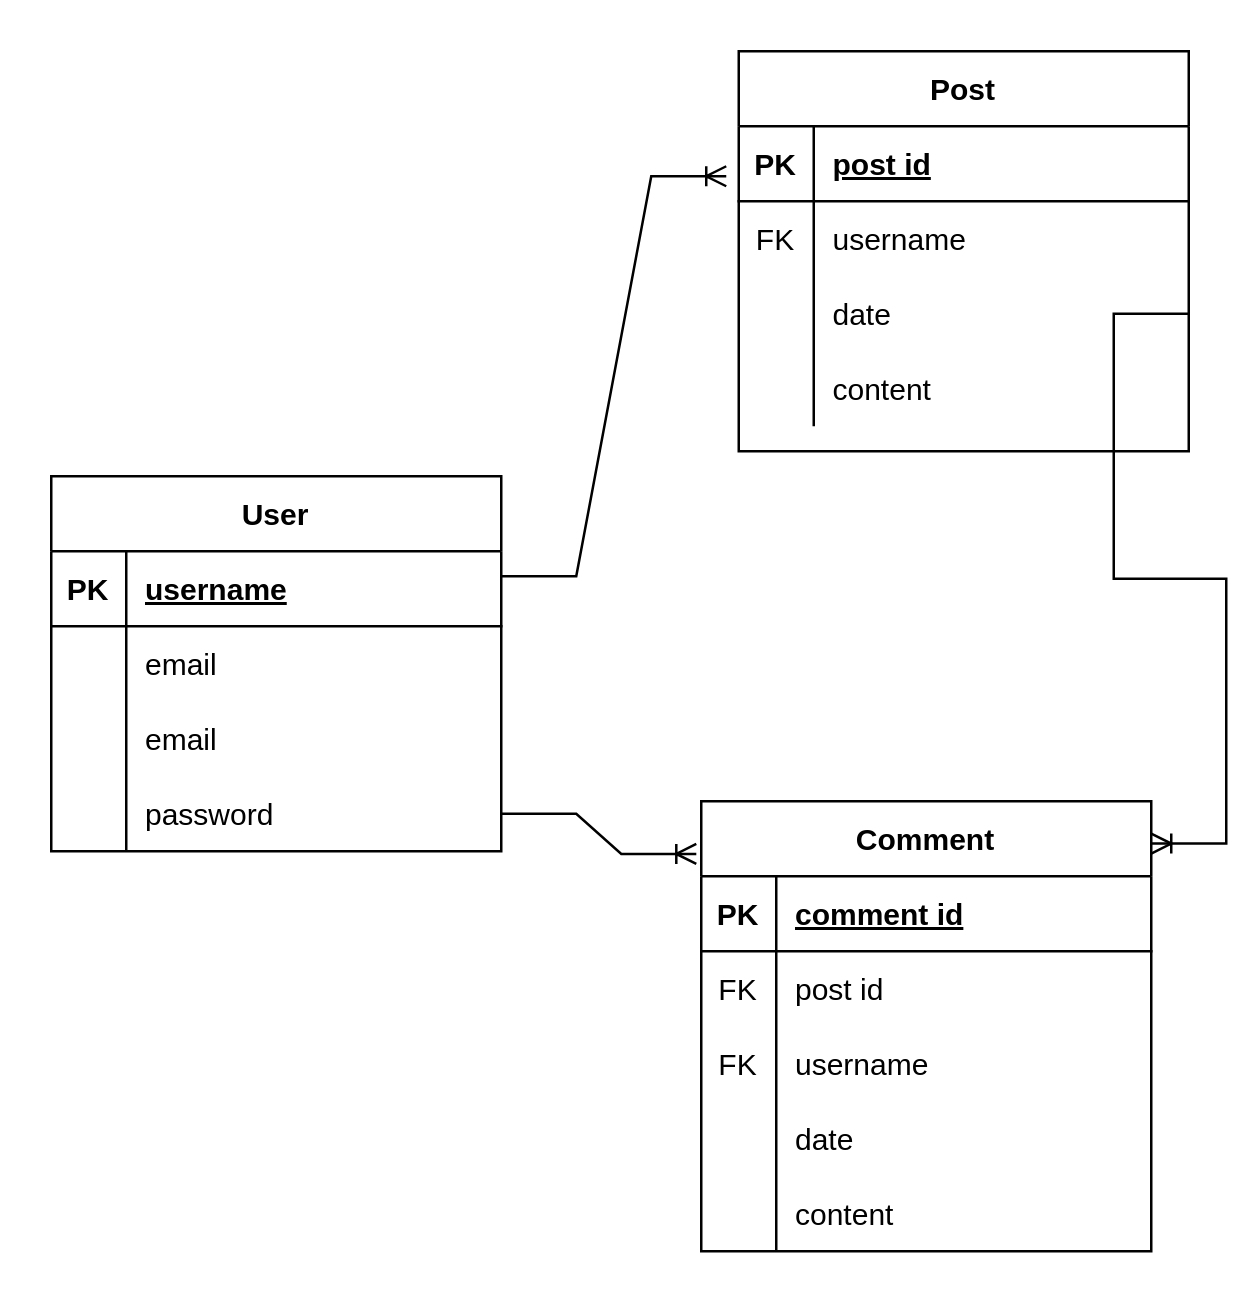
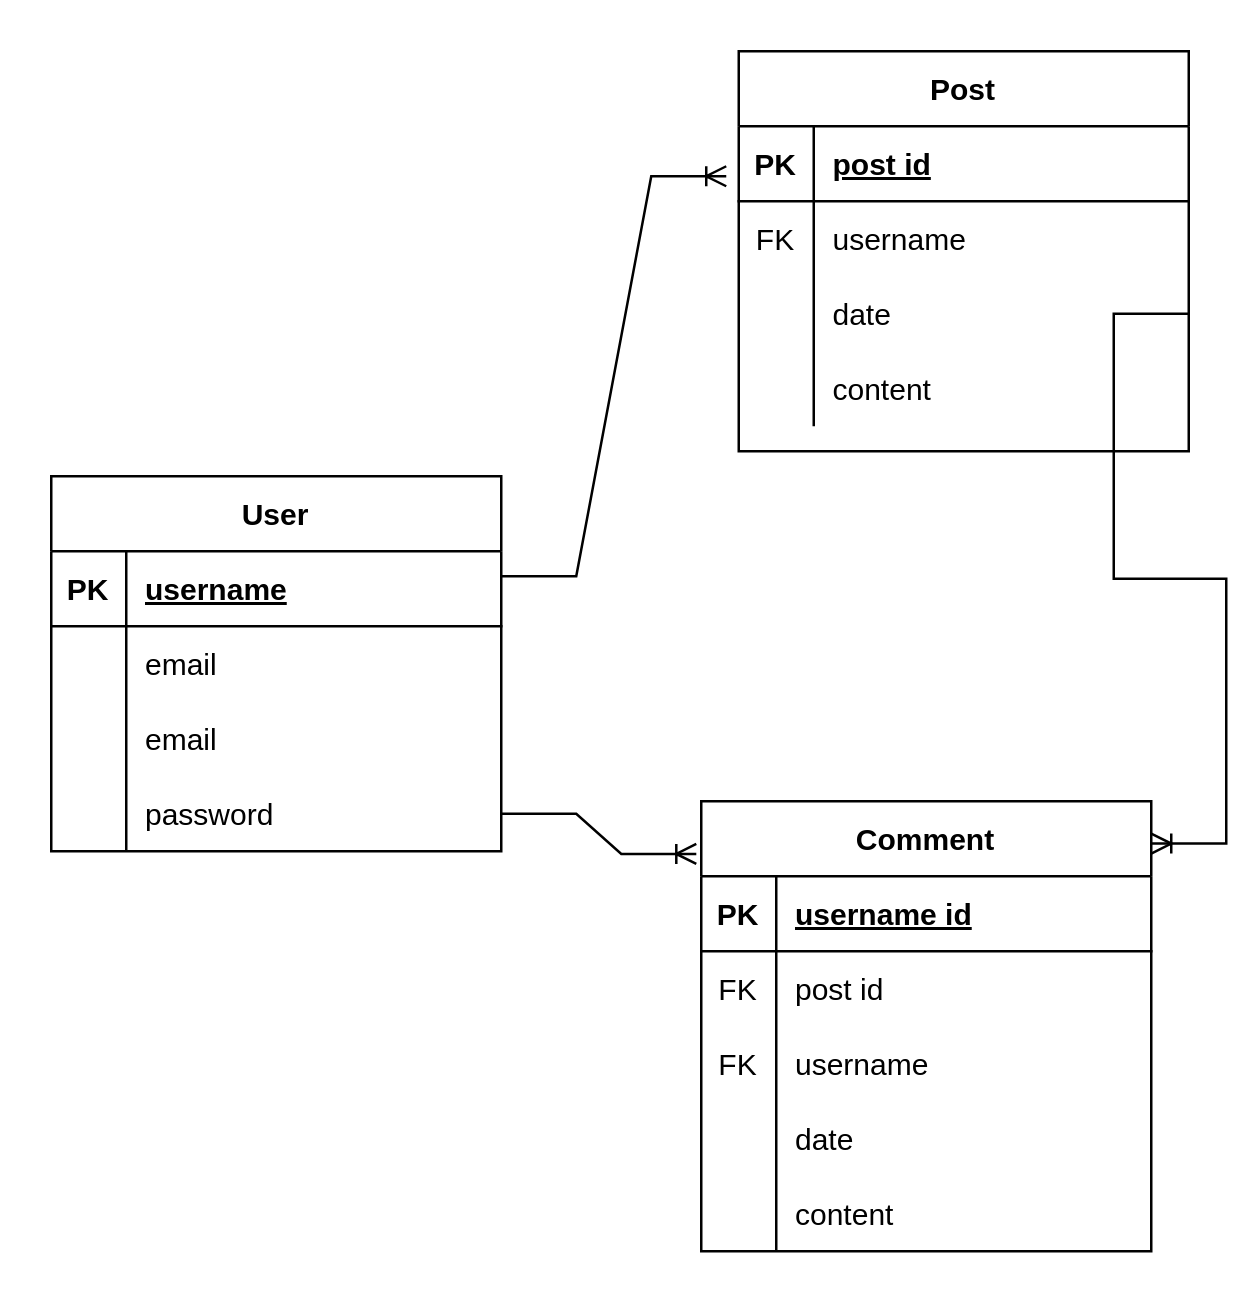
node "comment id": label "comment id" -> "username id"
